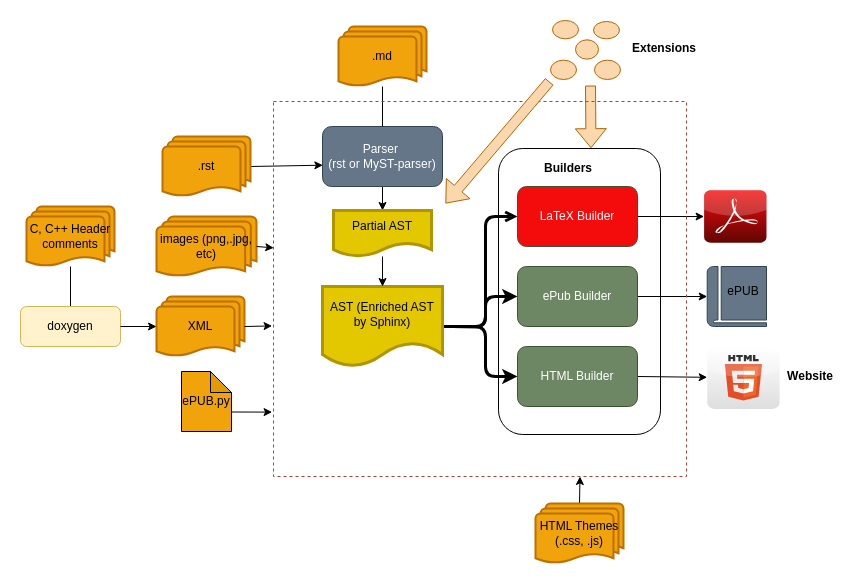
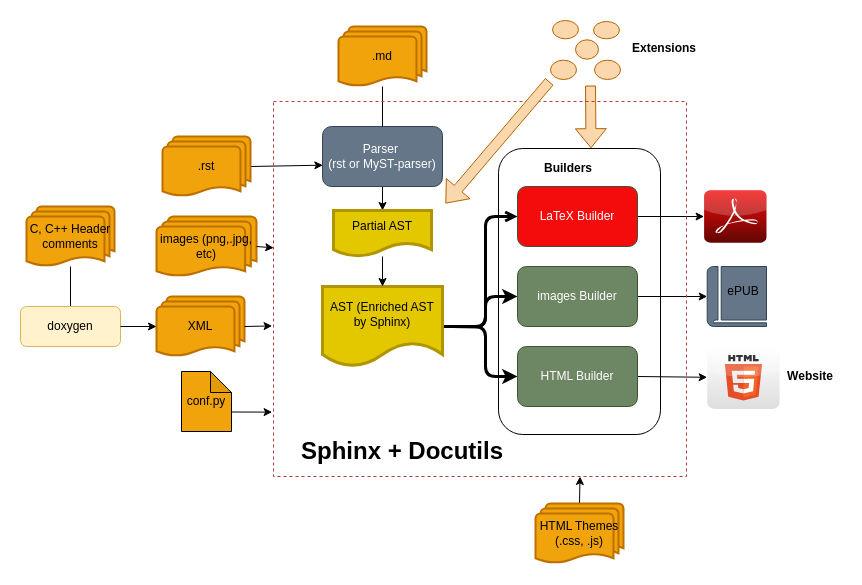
node "ePub Builder": label "ePub Builder" -> "images Builder"
node "ePUB.py": label "ePUB.py" -> "conf.py"
node "Sphinx + Docutils": added
